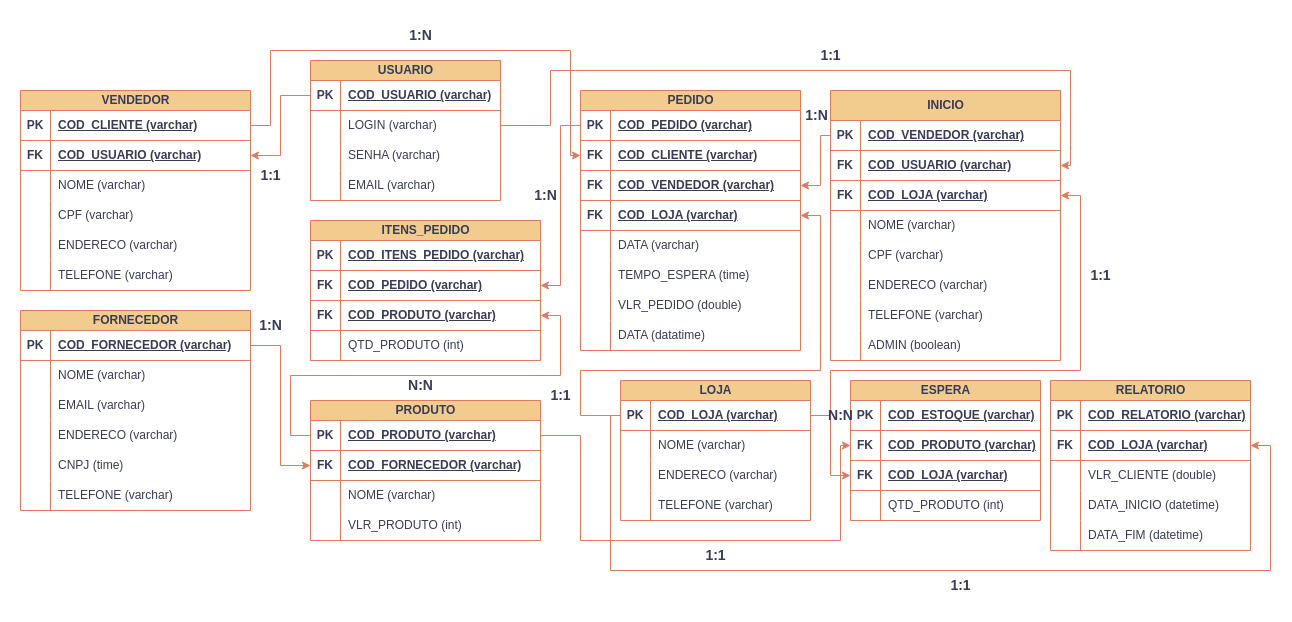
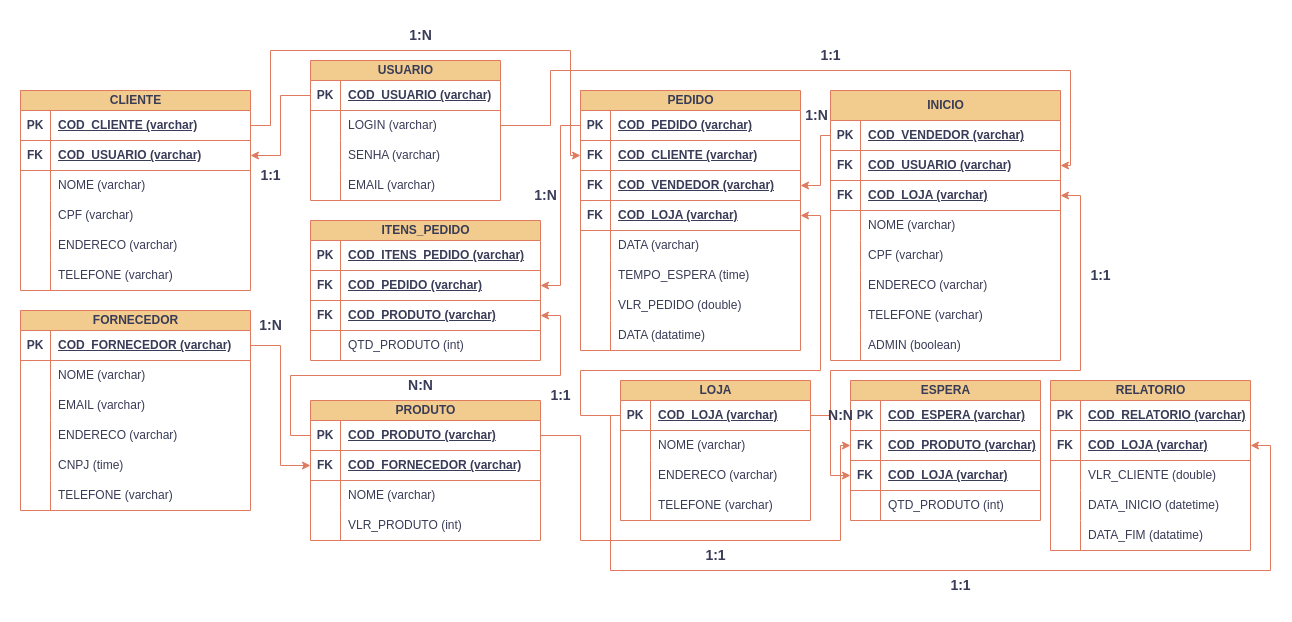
node "VENDEDOR": label "VENDEDOR" -> "CLIENTE"
node "COD_ESTOQUE (varchar)": label "COD_ESTOQUE (varchar)" -> "COD_ESPERA (varchar)"
node "DATA_FIM (datetime)": label "DATA_FIM (datetime)" -> "DATA_FIM (datatime)"
